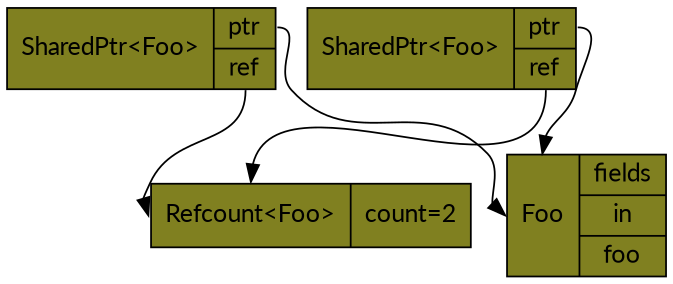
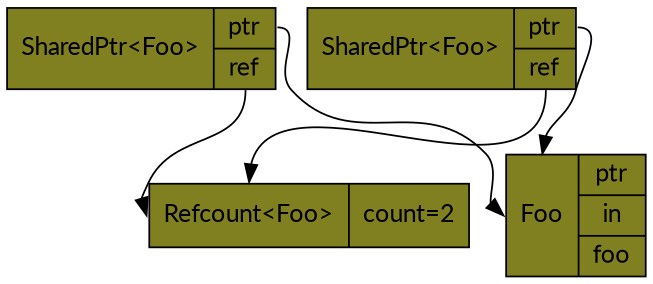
node "Foo": text "fields" -> "ptr"
